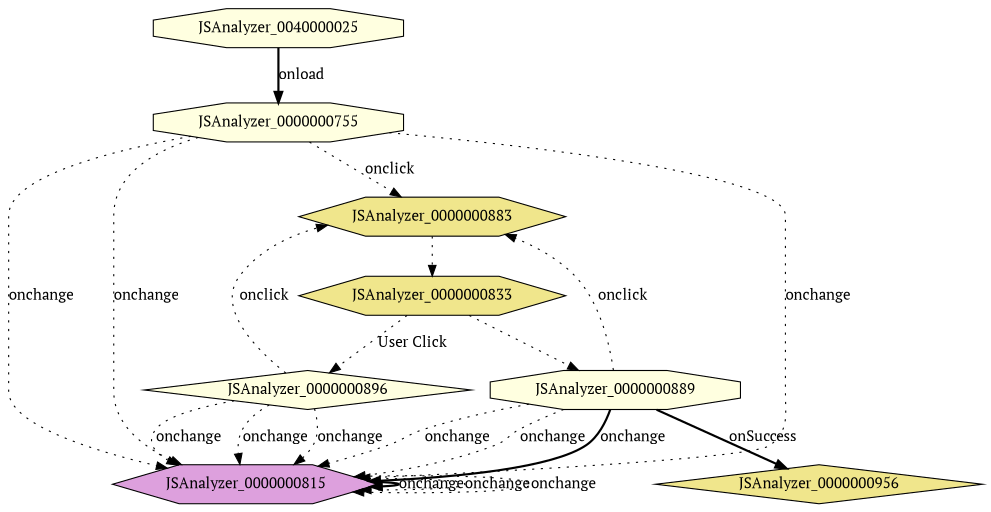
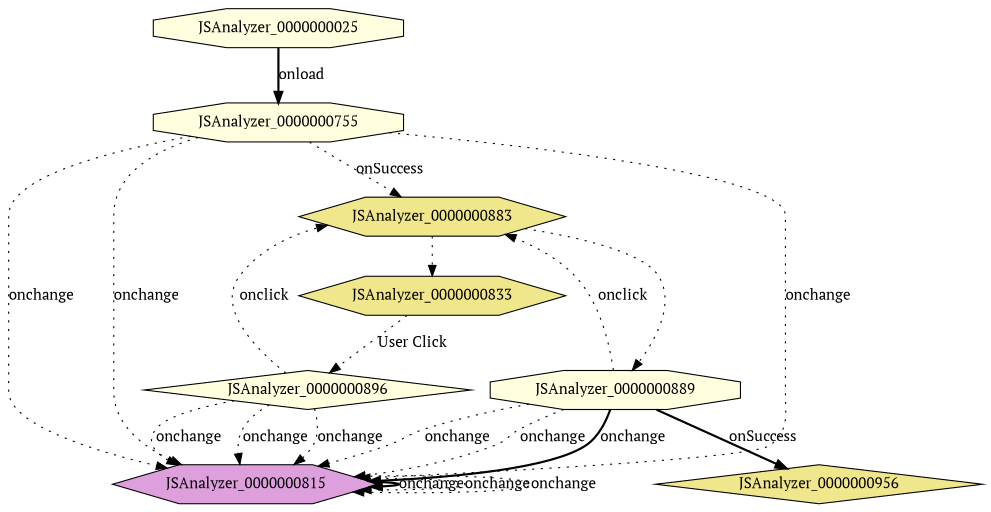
node "JSAnalyzer_0040000025": label "JSAnalyzer_0040000025" -> "JSAnalyzer_0000000025"
edge "JSAnalyzer_0000000755" -> "JSAnalyzer_0000000883": label "onclick" -> "onSuccess"
edge "JSAnalyzer_0000000833" -> "JSAnalyzer_0000000889": now "JSAnalyzer_0000000883" -> "JSAnalyzer_0000000889"
